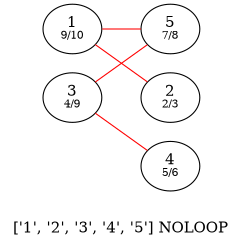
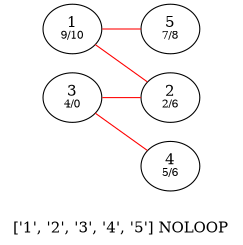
edge "5" -- "3": now "2" -- "3"
node "3": text "4/9" -> "4/0"
node "2": text "2/3" -> "2/6"
